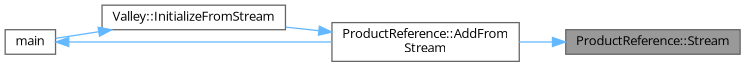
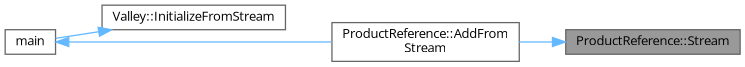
edge "Valley::InitializeFromStream" -> "ProductReference::AddFrom Stream": removed
